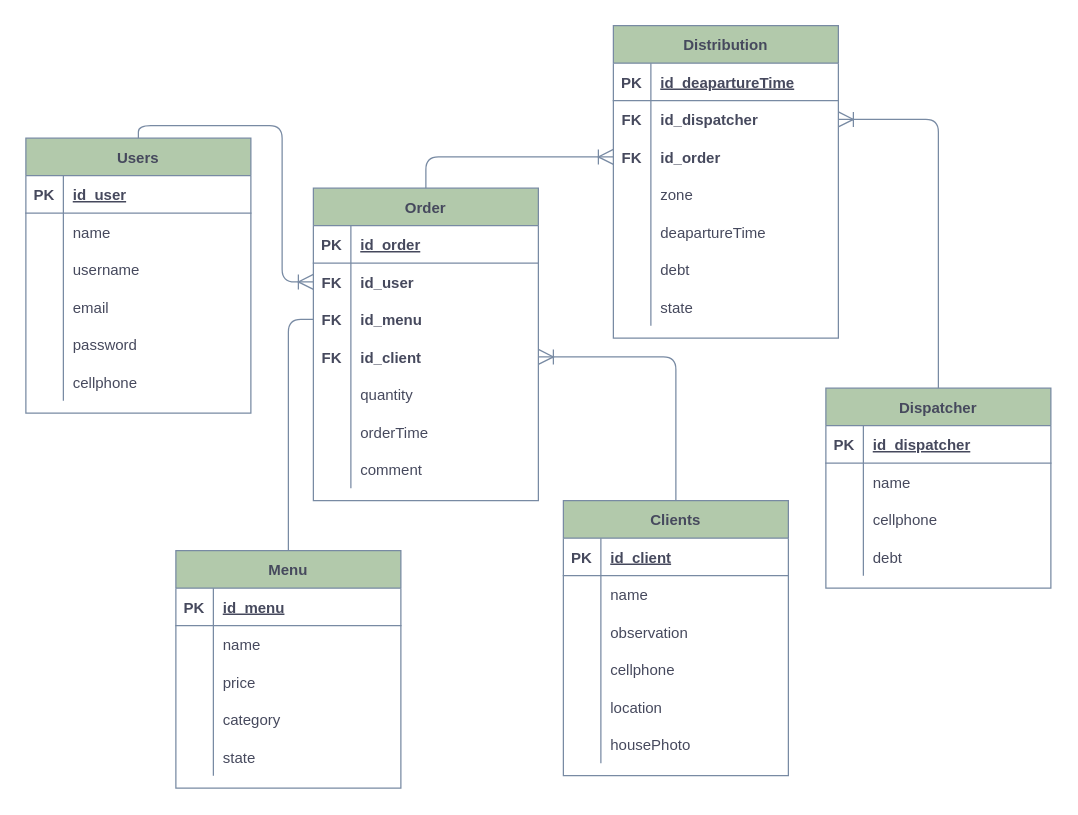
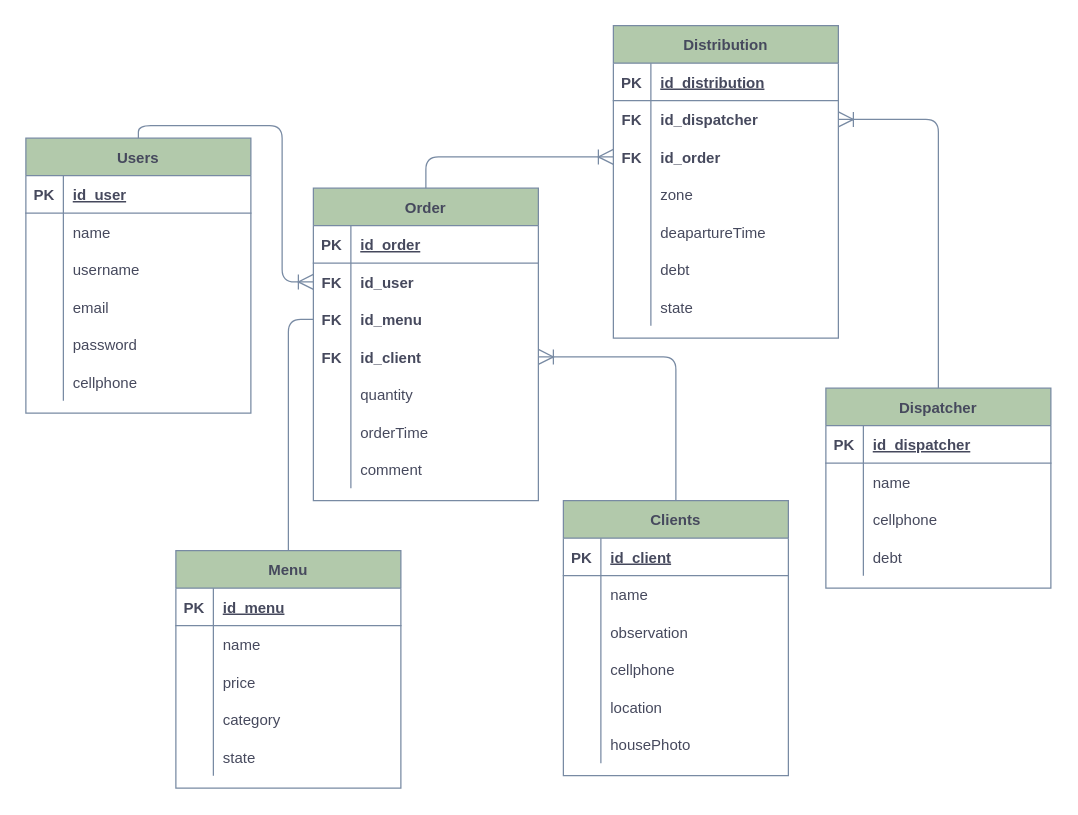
node "id_deapartureTime": label "id_deapartureTime" -> "id_distribution"
